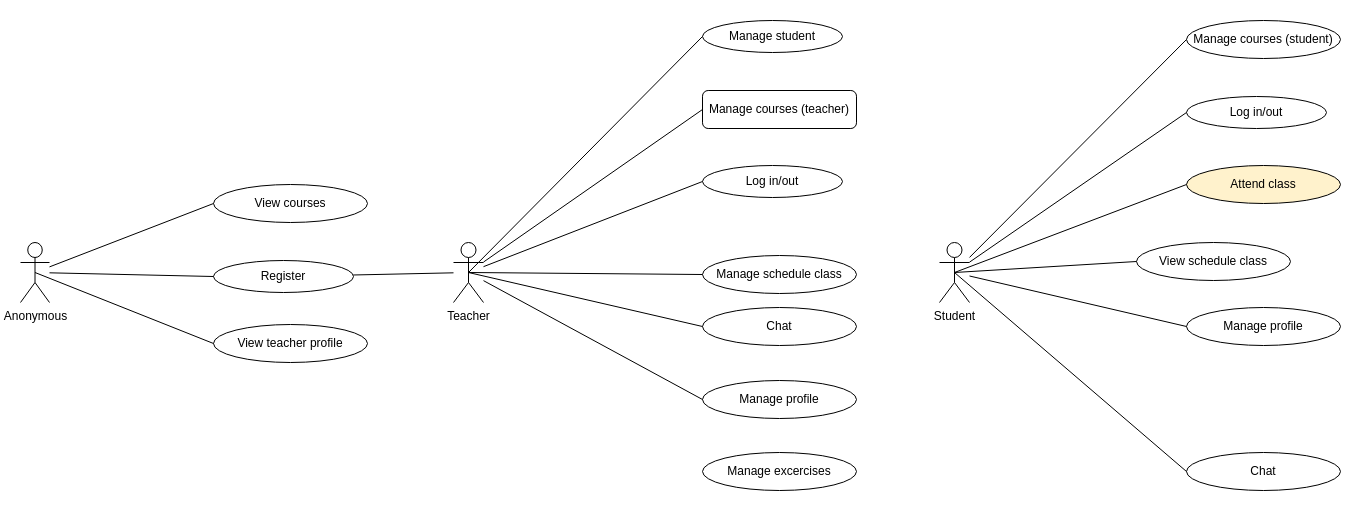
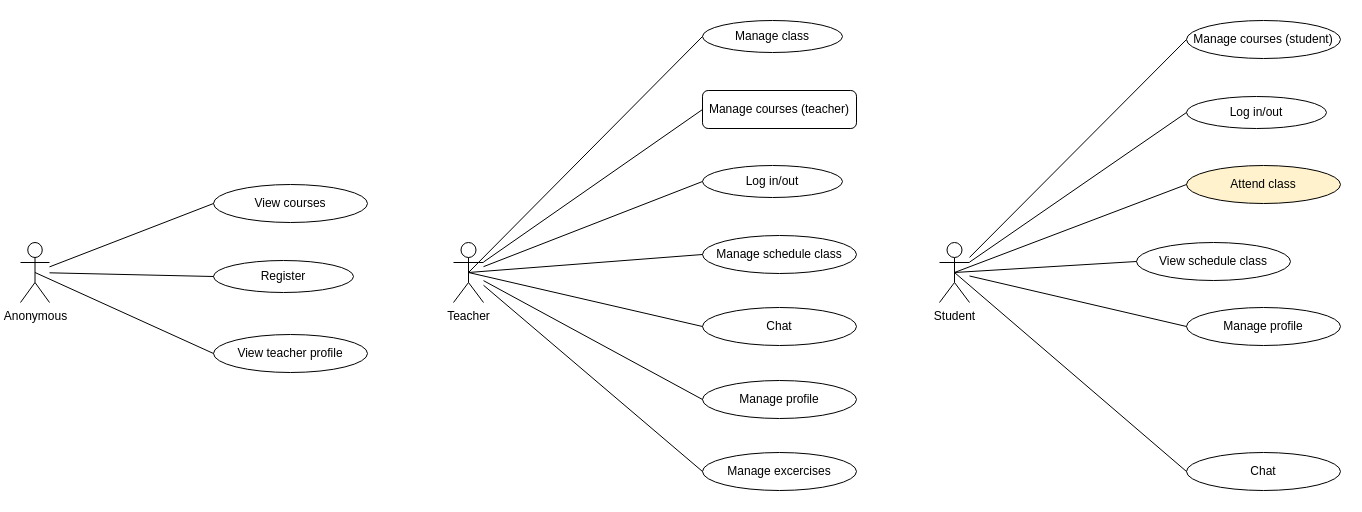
node "Manage student": label "Manage student" -> "Manage class"
edge "Teacher" -- "Register": now "Teacher" -- "Manage excercises"
node "Manage schedule class": moved (780, 275) -> (780, 255)
node "View teacher profile": moved (291, 344) -> (291, 354)
